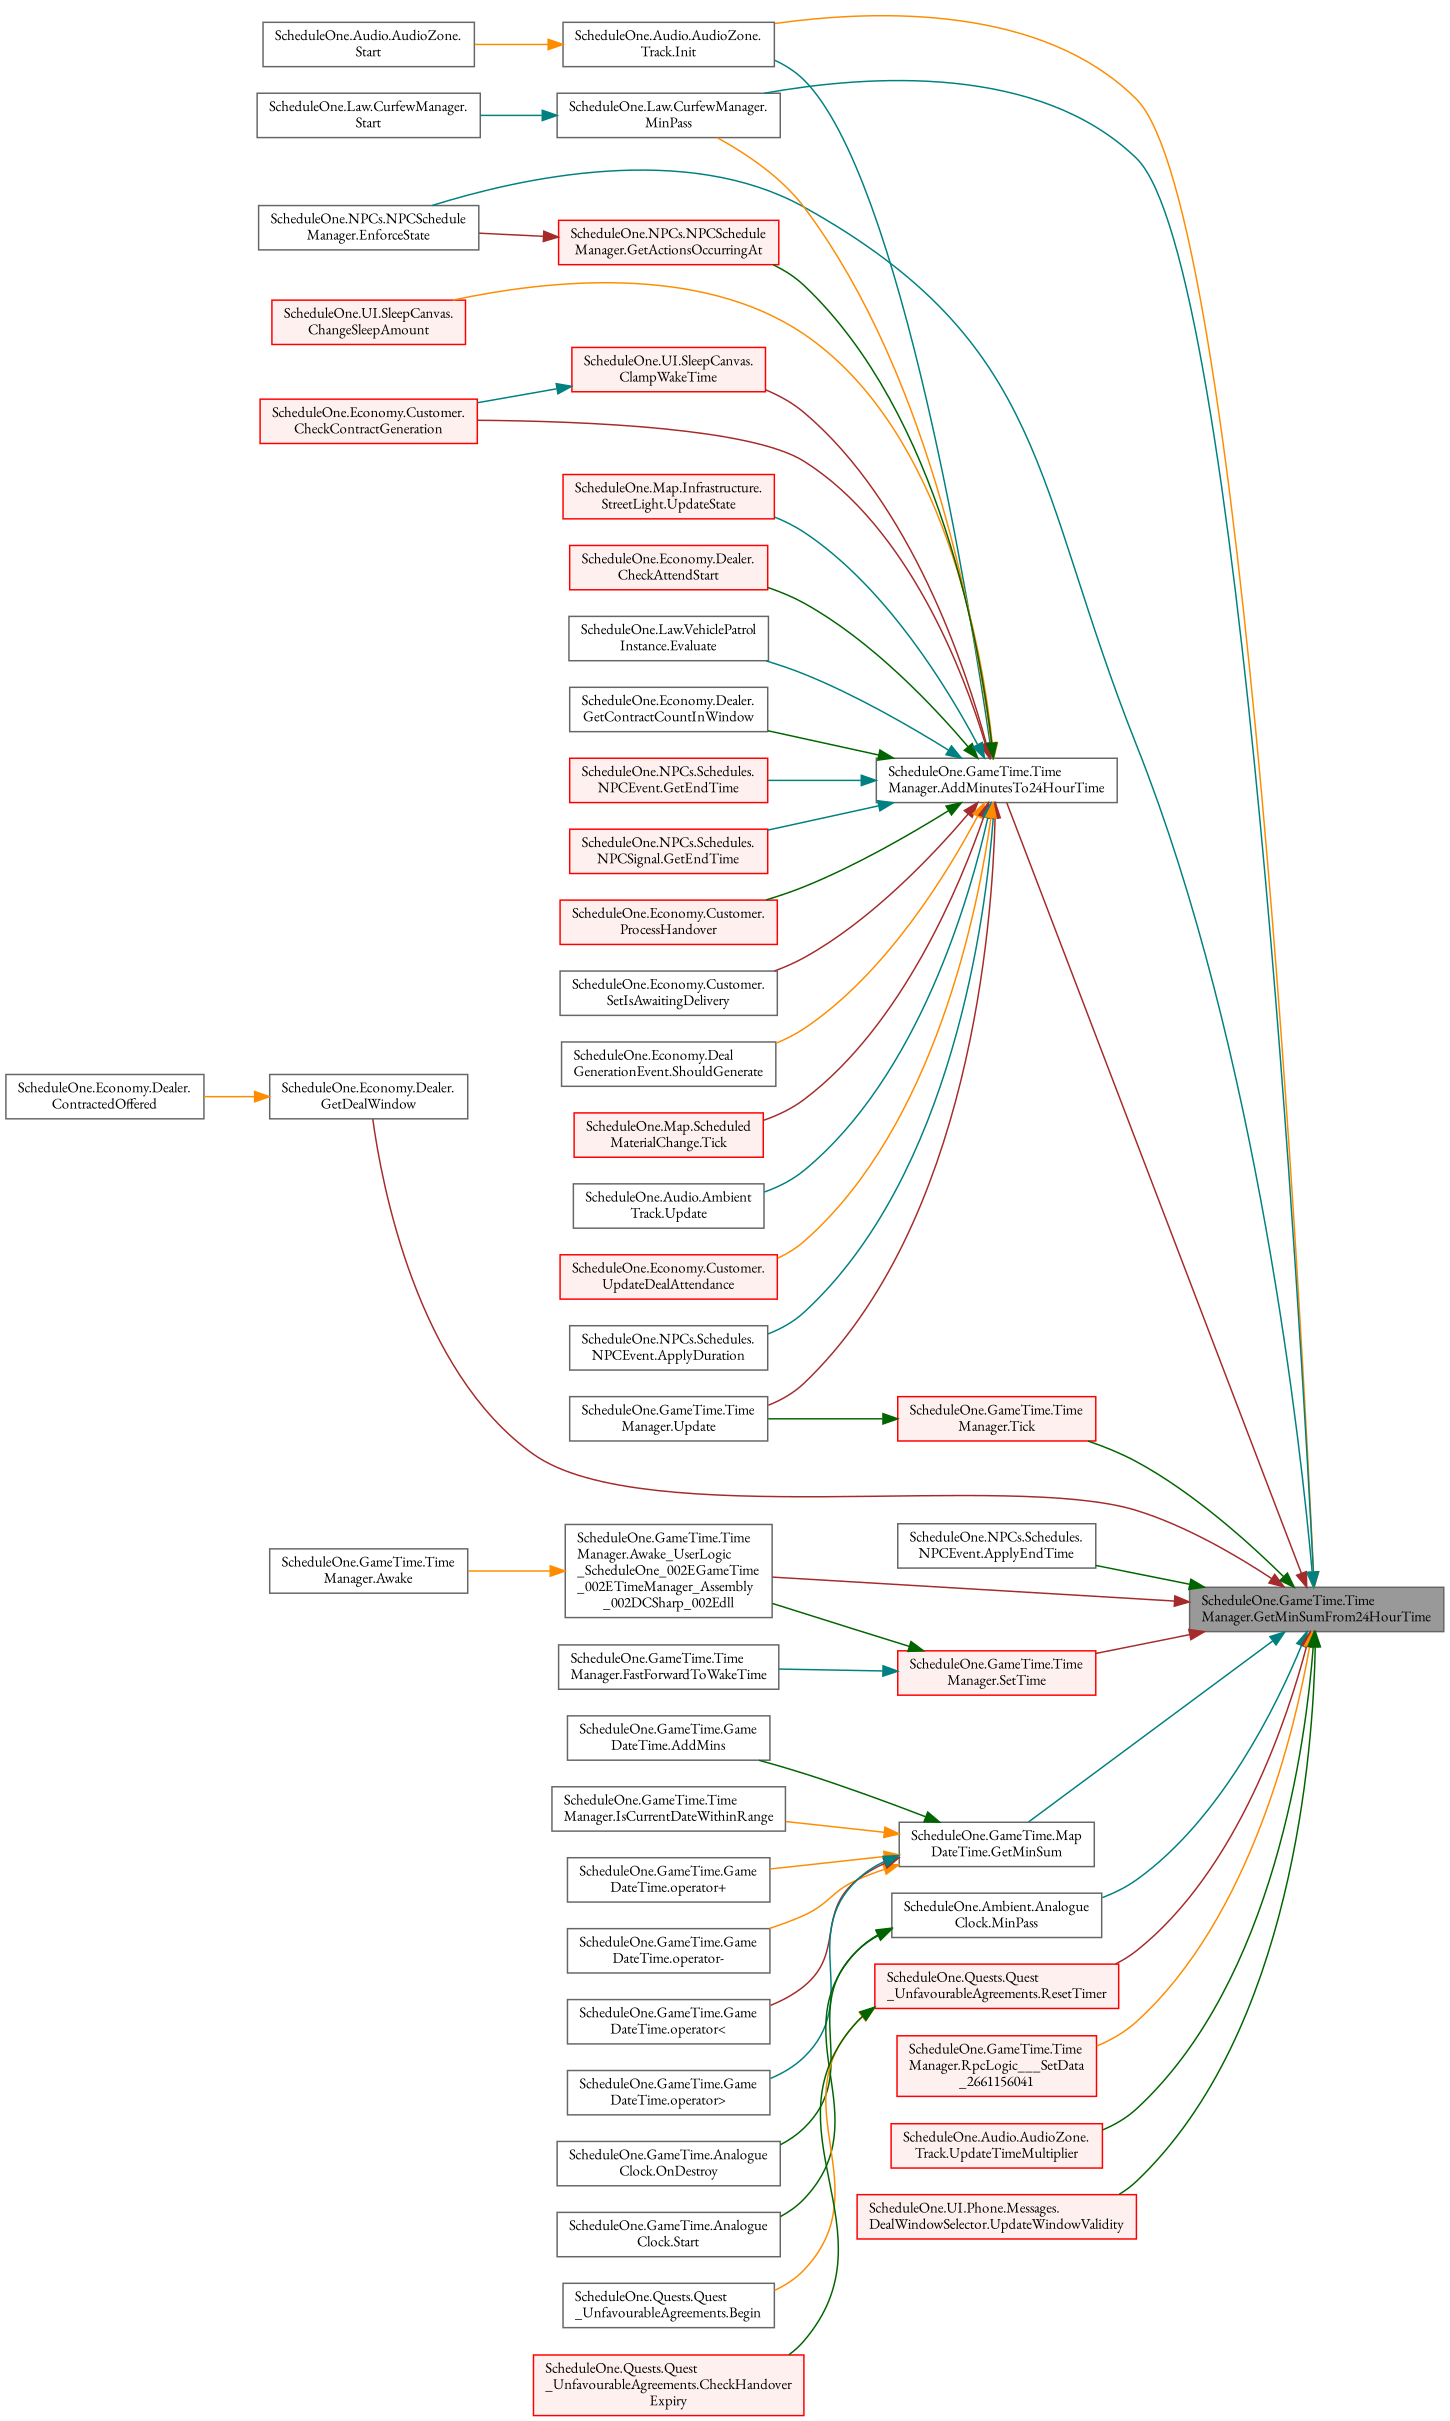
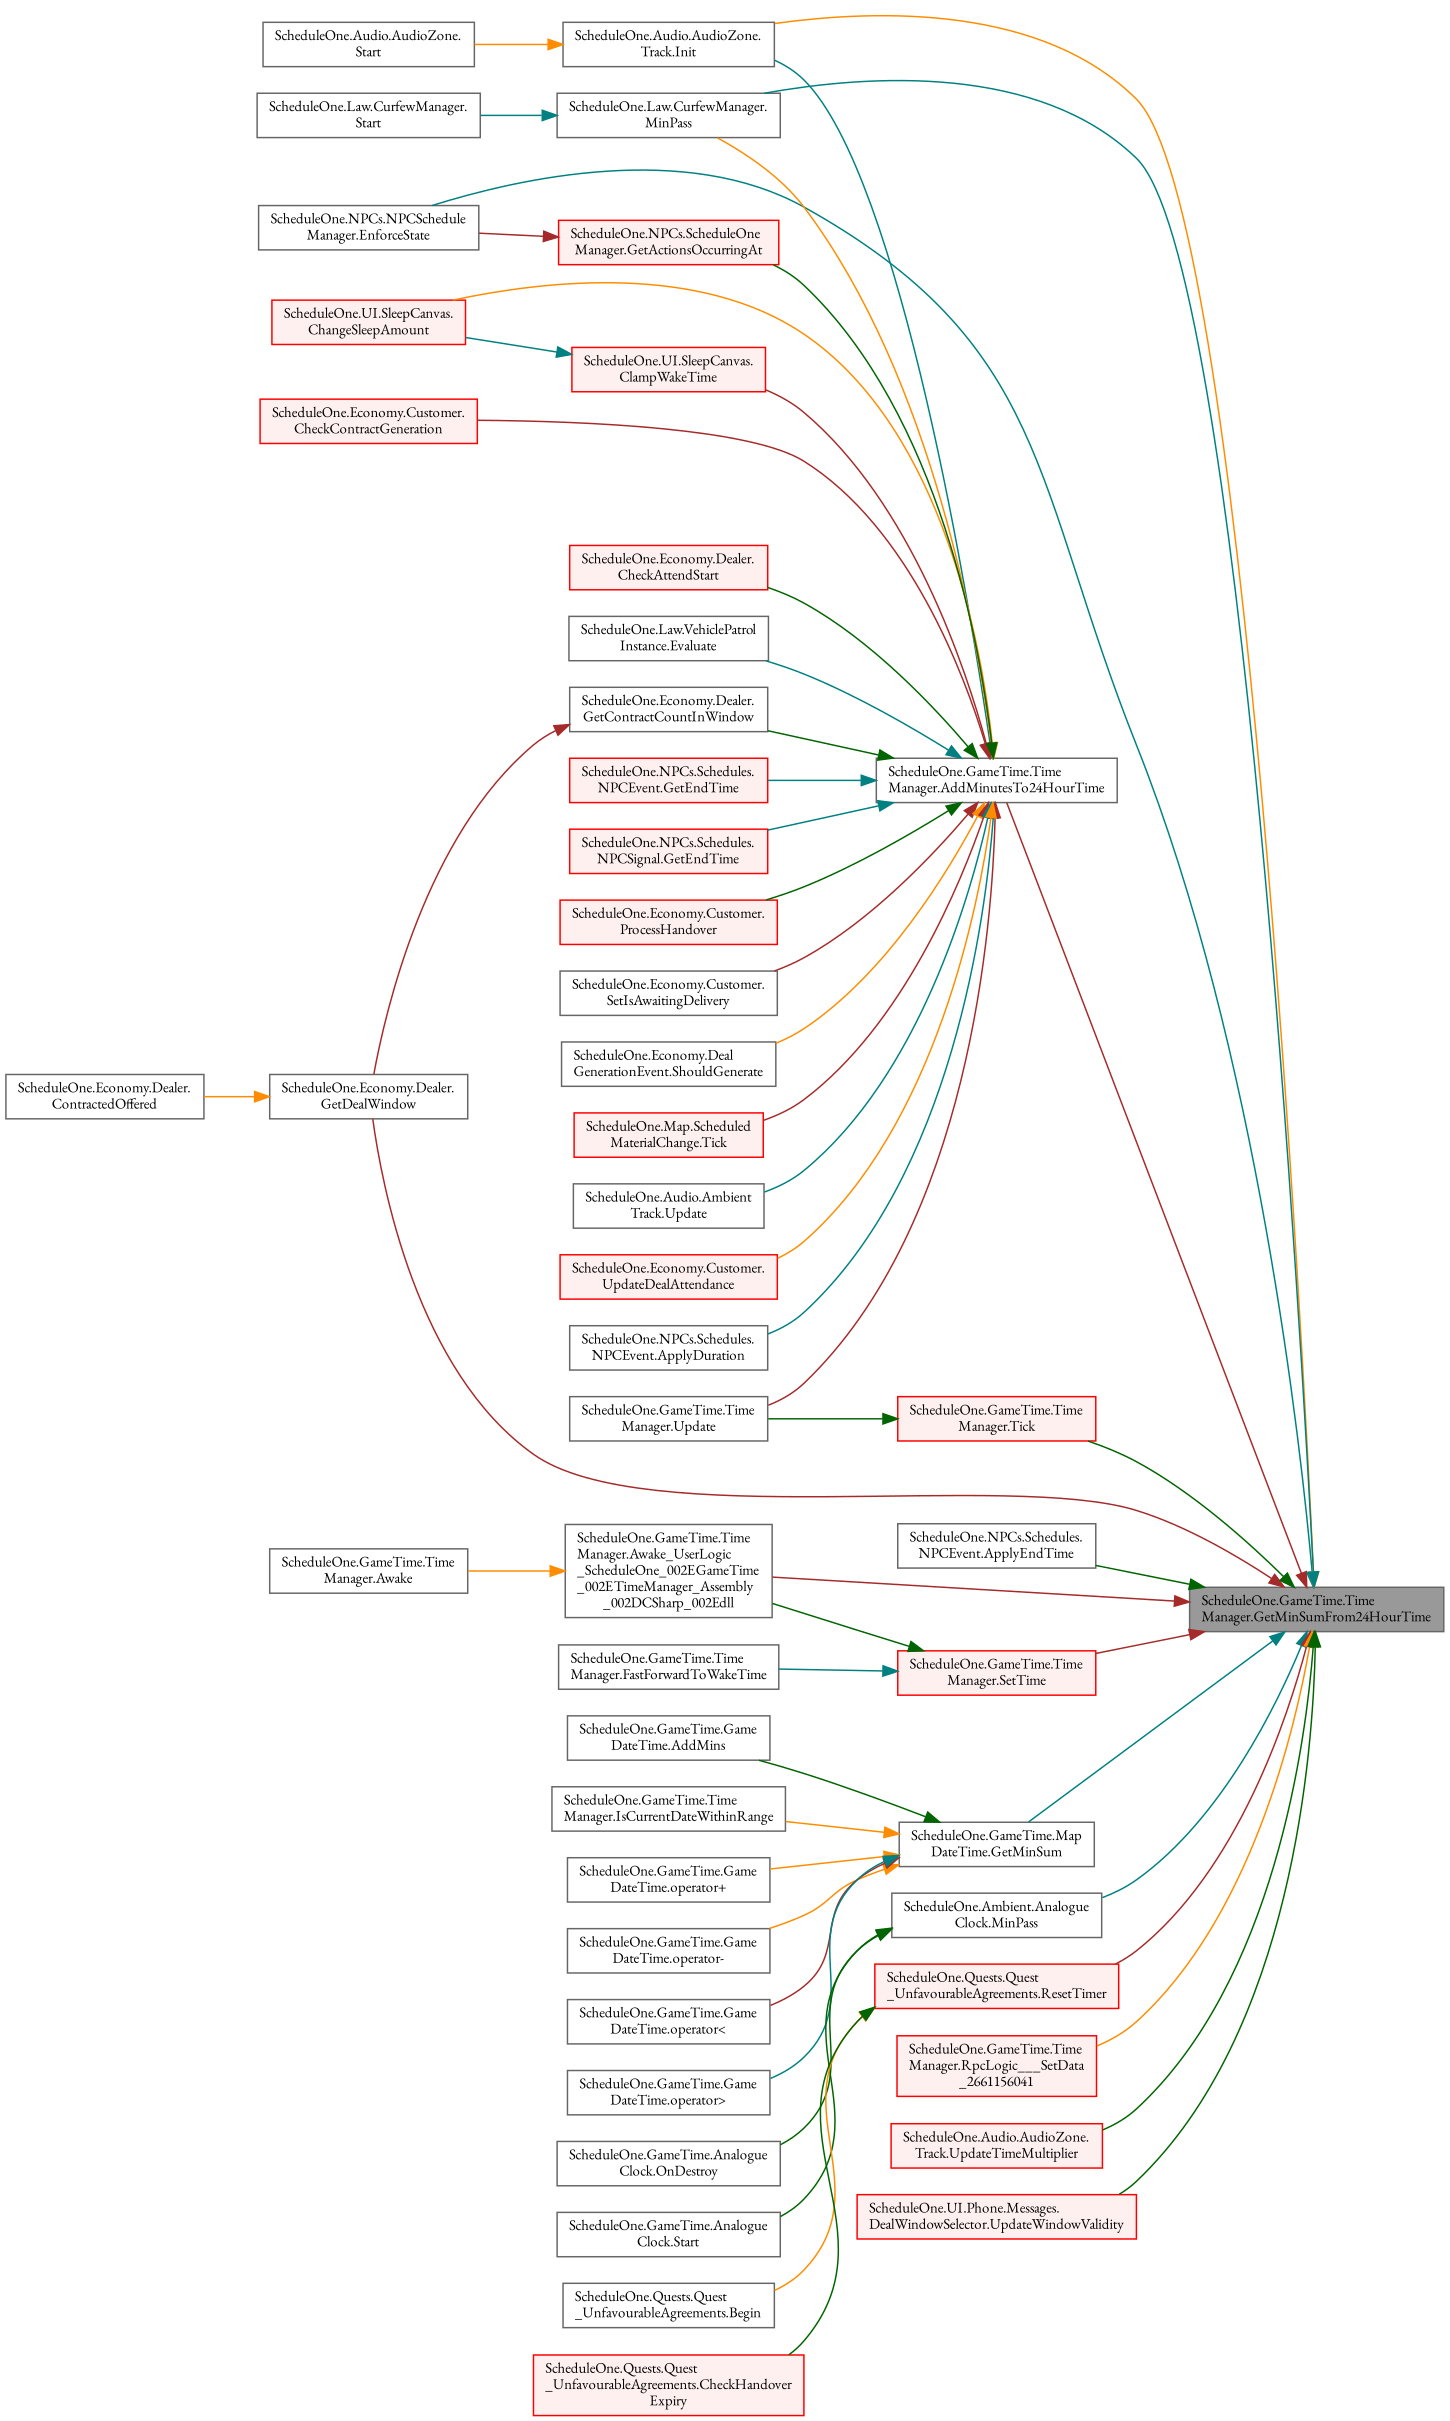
node "ScheduleOne.NPCs.NPCSchedule Manager.GetActionsOccurringAt": label "ScheduleOne.NPCs.NPCSchedule Manager.GetActionsOccurringAt" -> "ScheduleOne.NPCs.ScheduleOne Manager.GetActionsOccurringAt"
edge "ScheduleOne.Economy.Customer. CheckContractGeneration" -> "ScheduleOne.UI.SleepCanvas. ClampWakeTime": now "ScheduleOne.UI.SleepCanvas. ChangeSleepAmount" -> "ScheduleOne.UI.SleepCanvas. ClampWakeTime"
node "ScheduleOne.Map.Infrastructure. StreetLight.UpdateState": removed
edge "ScheduleOne.Economy.Dealer. GetDealWindow" -> "ScheduleOne.Economy.Dealer. GetContractCountInWindow": added
